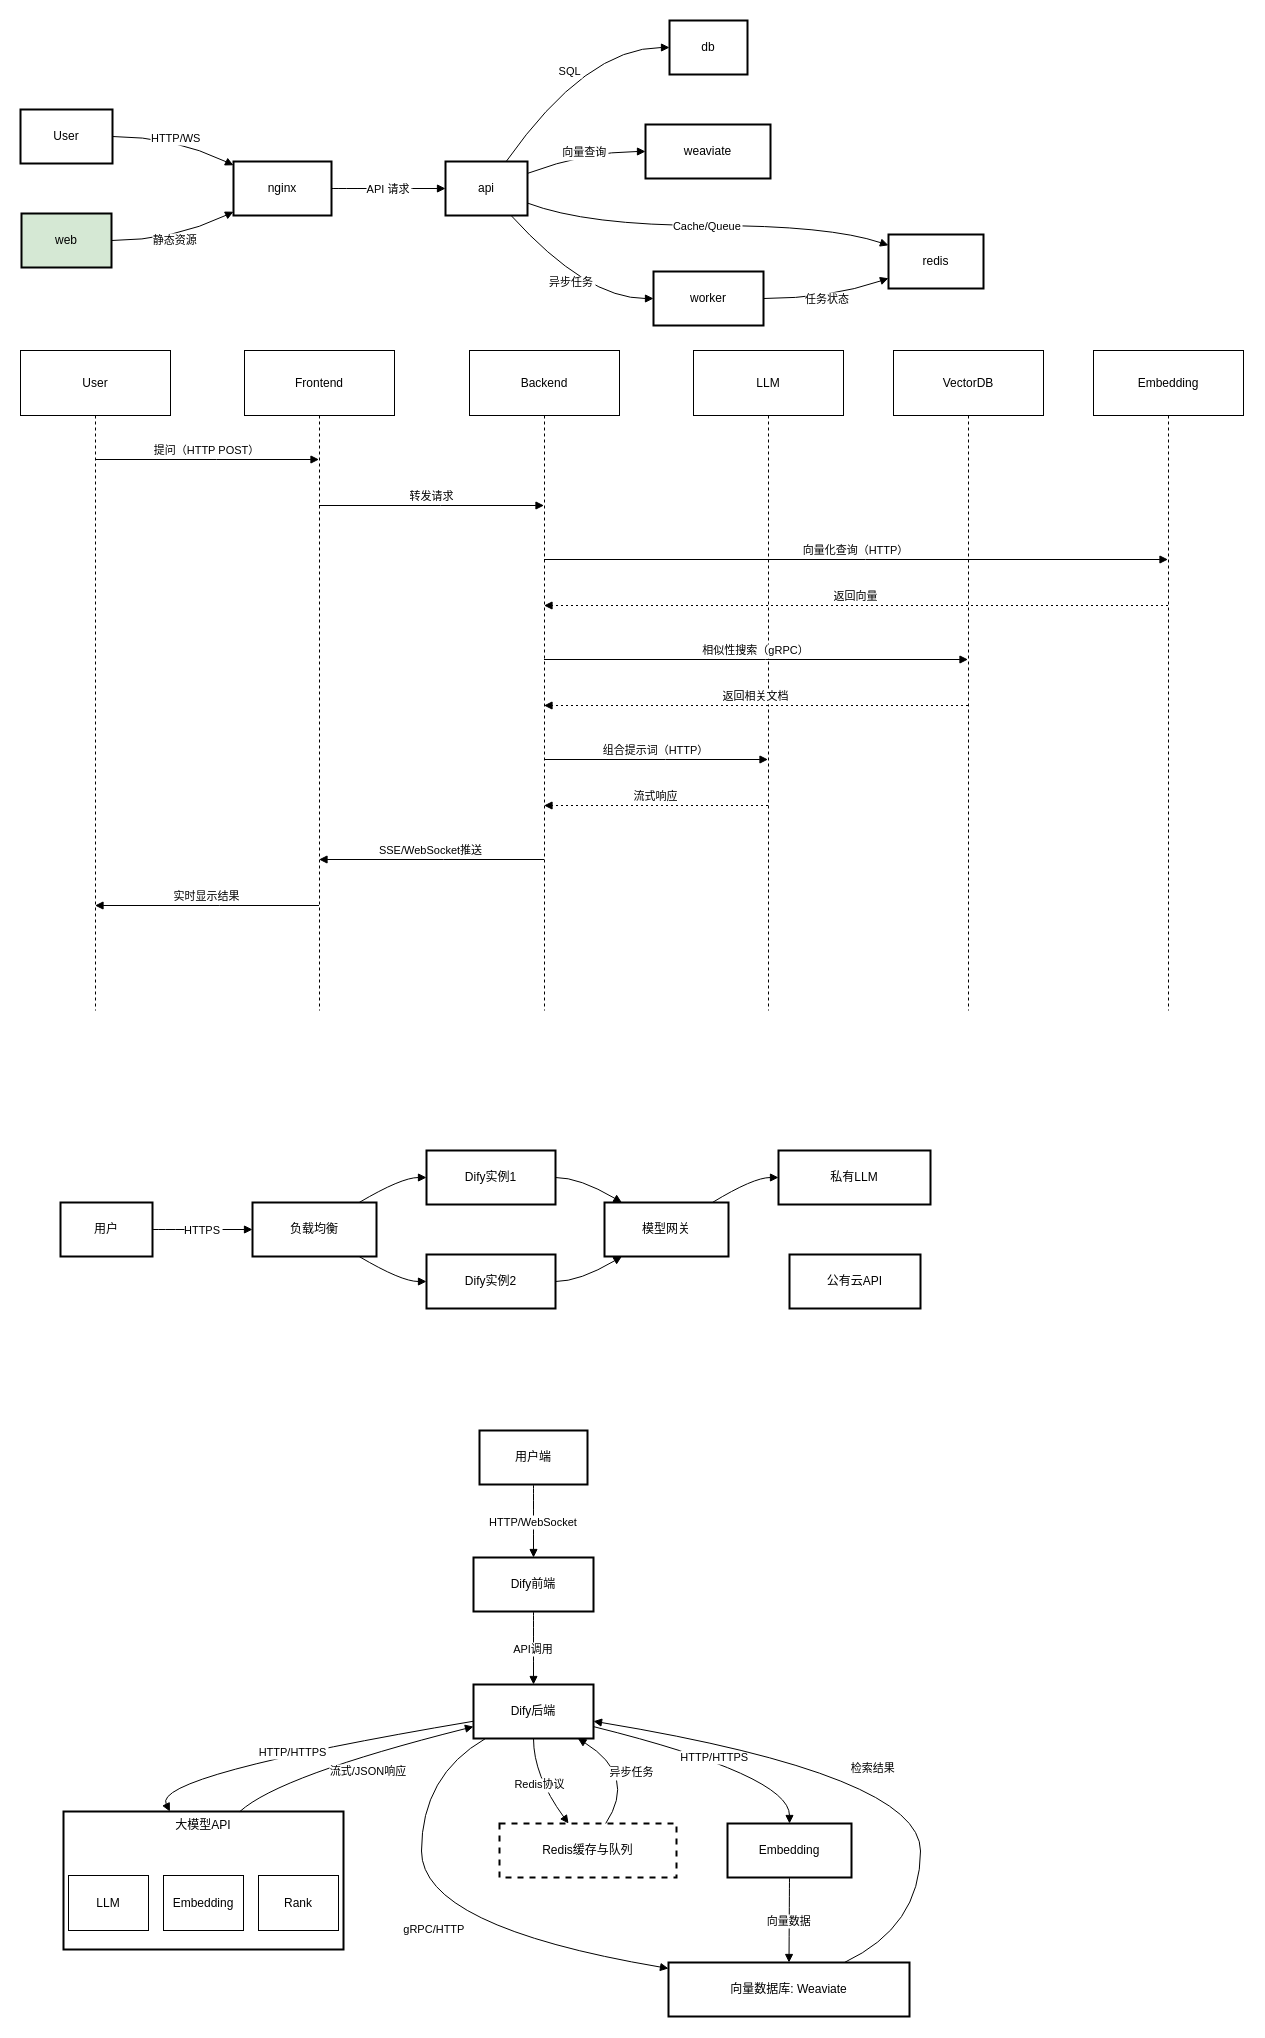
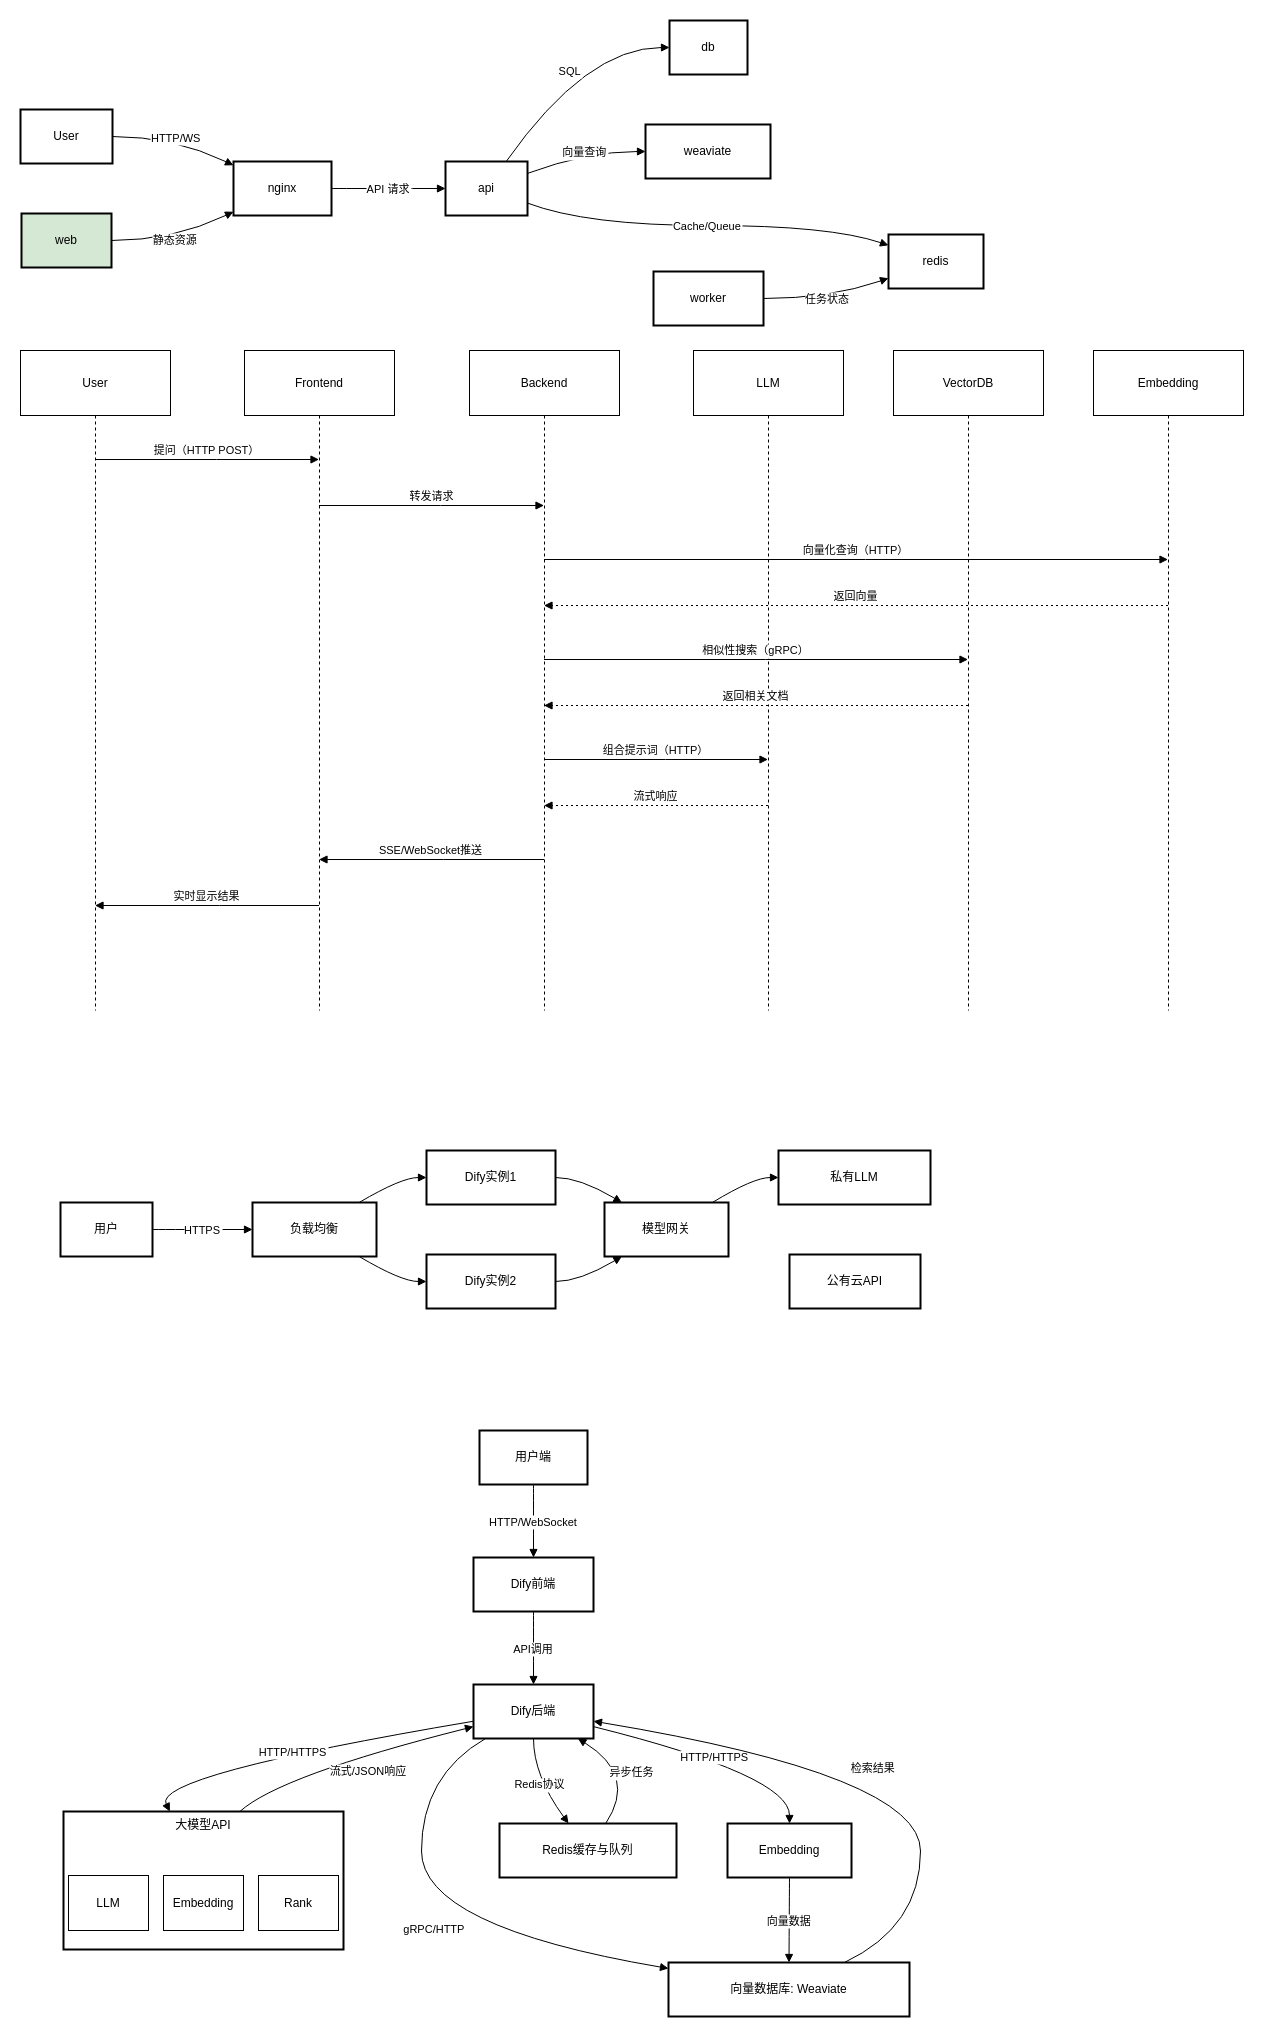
edge "api" -> "worker": removed, label "异步任务"
node "Redis缓存与队列": style dashed -> solid
